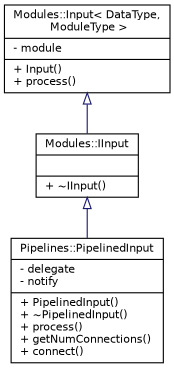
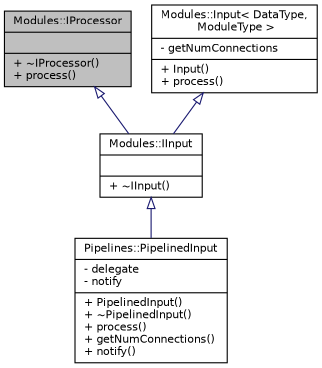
node "Modules::Input< DataType,": text "- module" -> "- getNumConnections"
node "Modules::IProcessor": added
node "Pipelines::PipelinedInput": text "+ connect()" -> "+ notify()"
